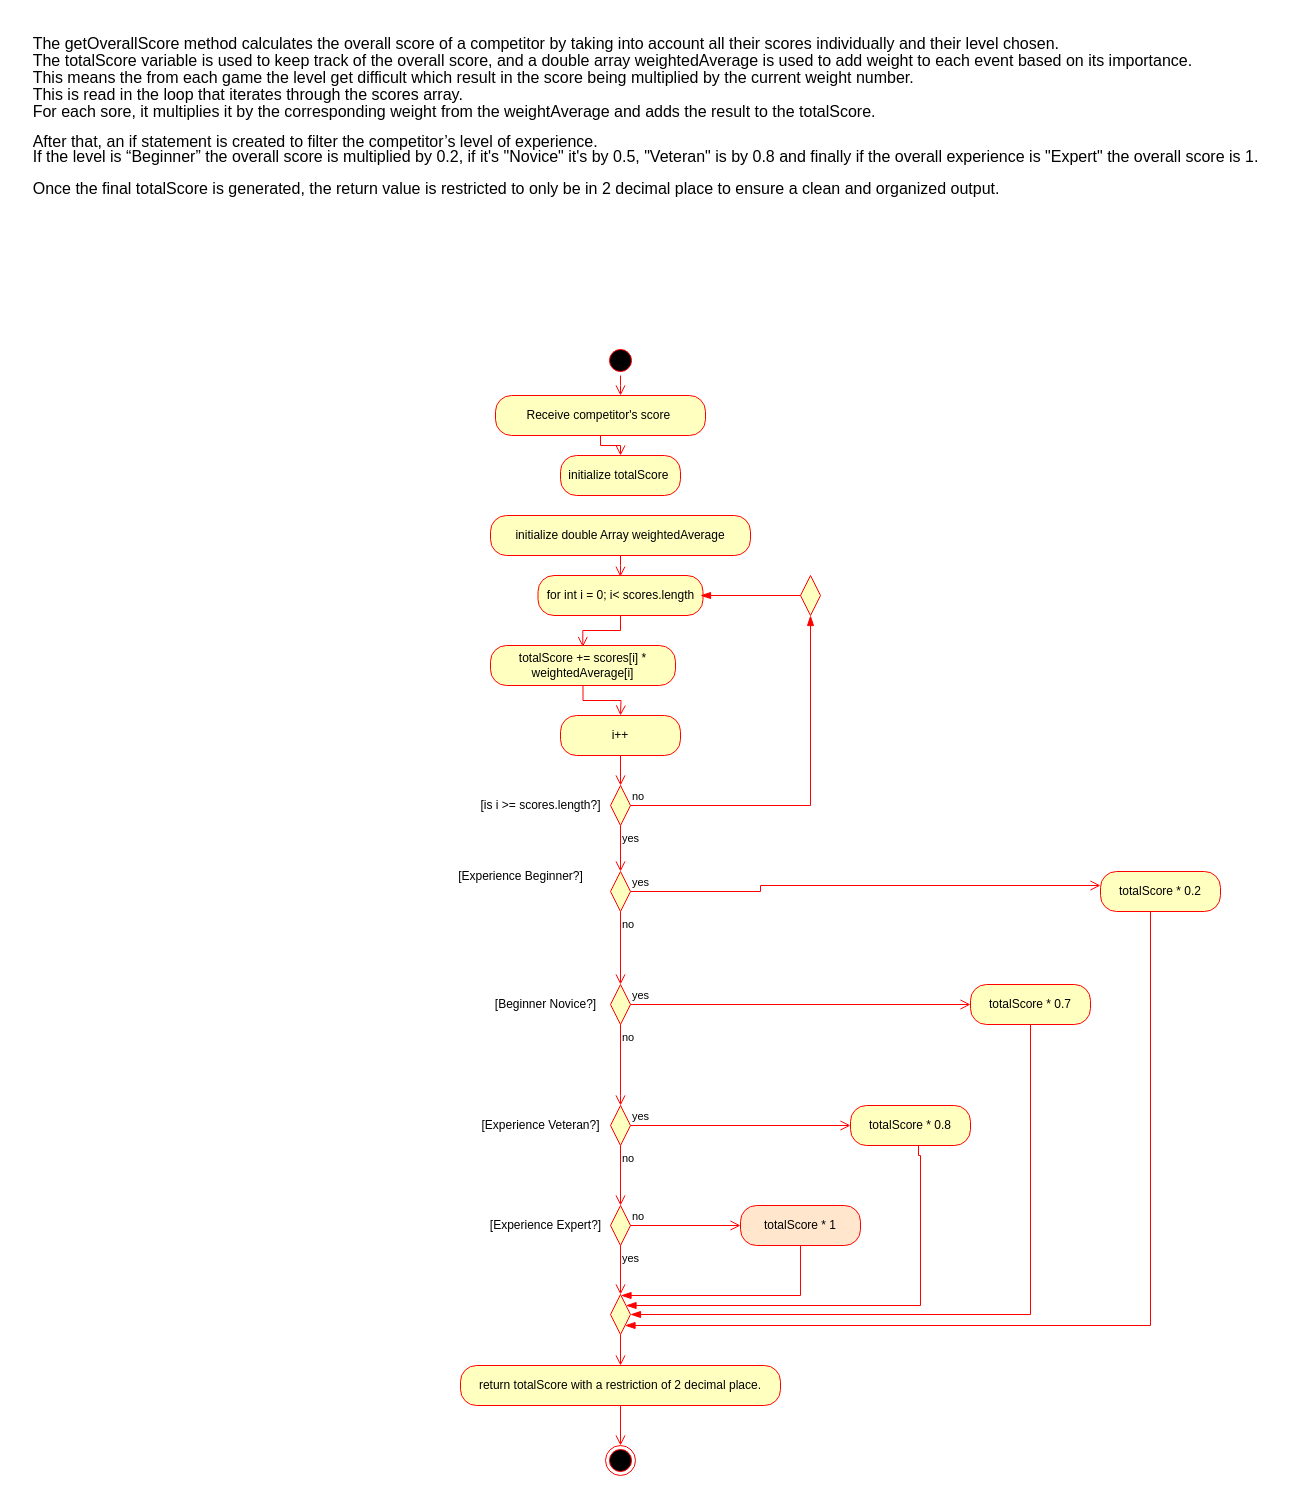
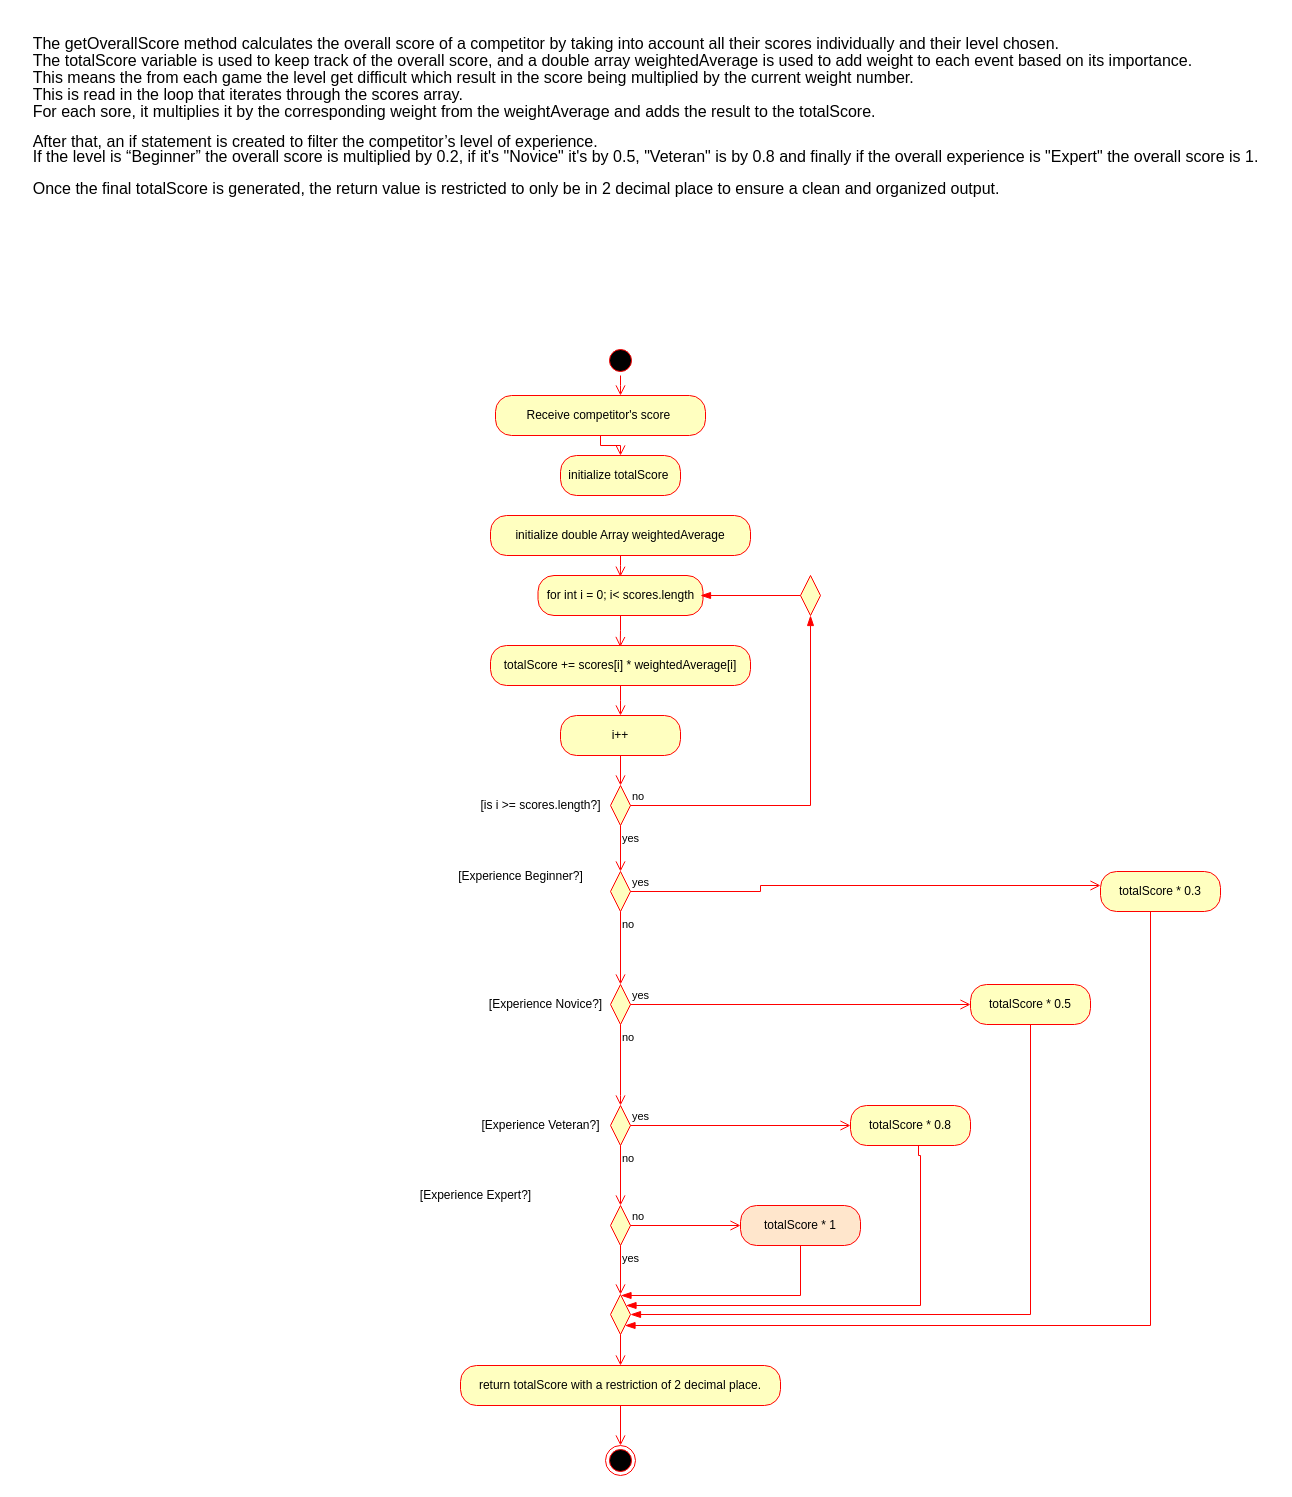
node "totalScore += scores[i] * weightedAverage[i]": size 185x40 -> 260x40
node "totalScore * 0.2": label "totalScore * 0.2" -> "totalScore * 0.3"
node "[Beginner Novice?]": label "[Beginner Novice?]" -> "[Experience Novice?]"
node "totalScore * 0.7": label "totalScore * 0.7" -> "totalScore * 0.5"
node "[Experience Expert?]": moved (546, 1226) -> (476, 1196)
